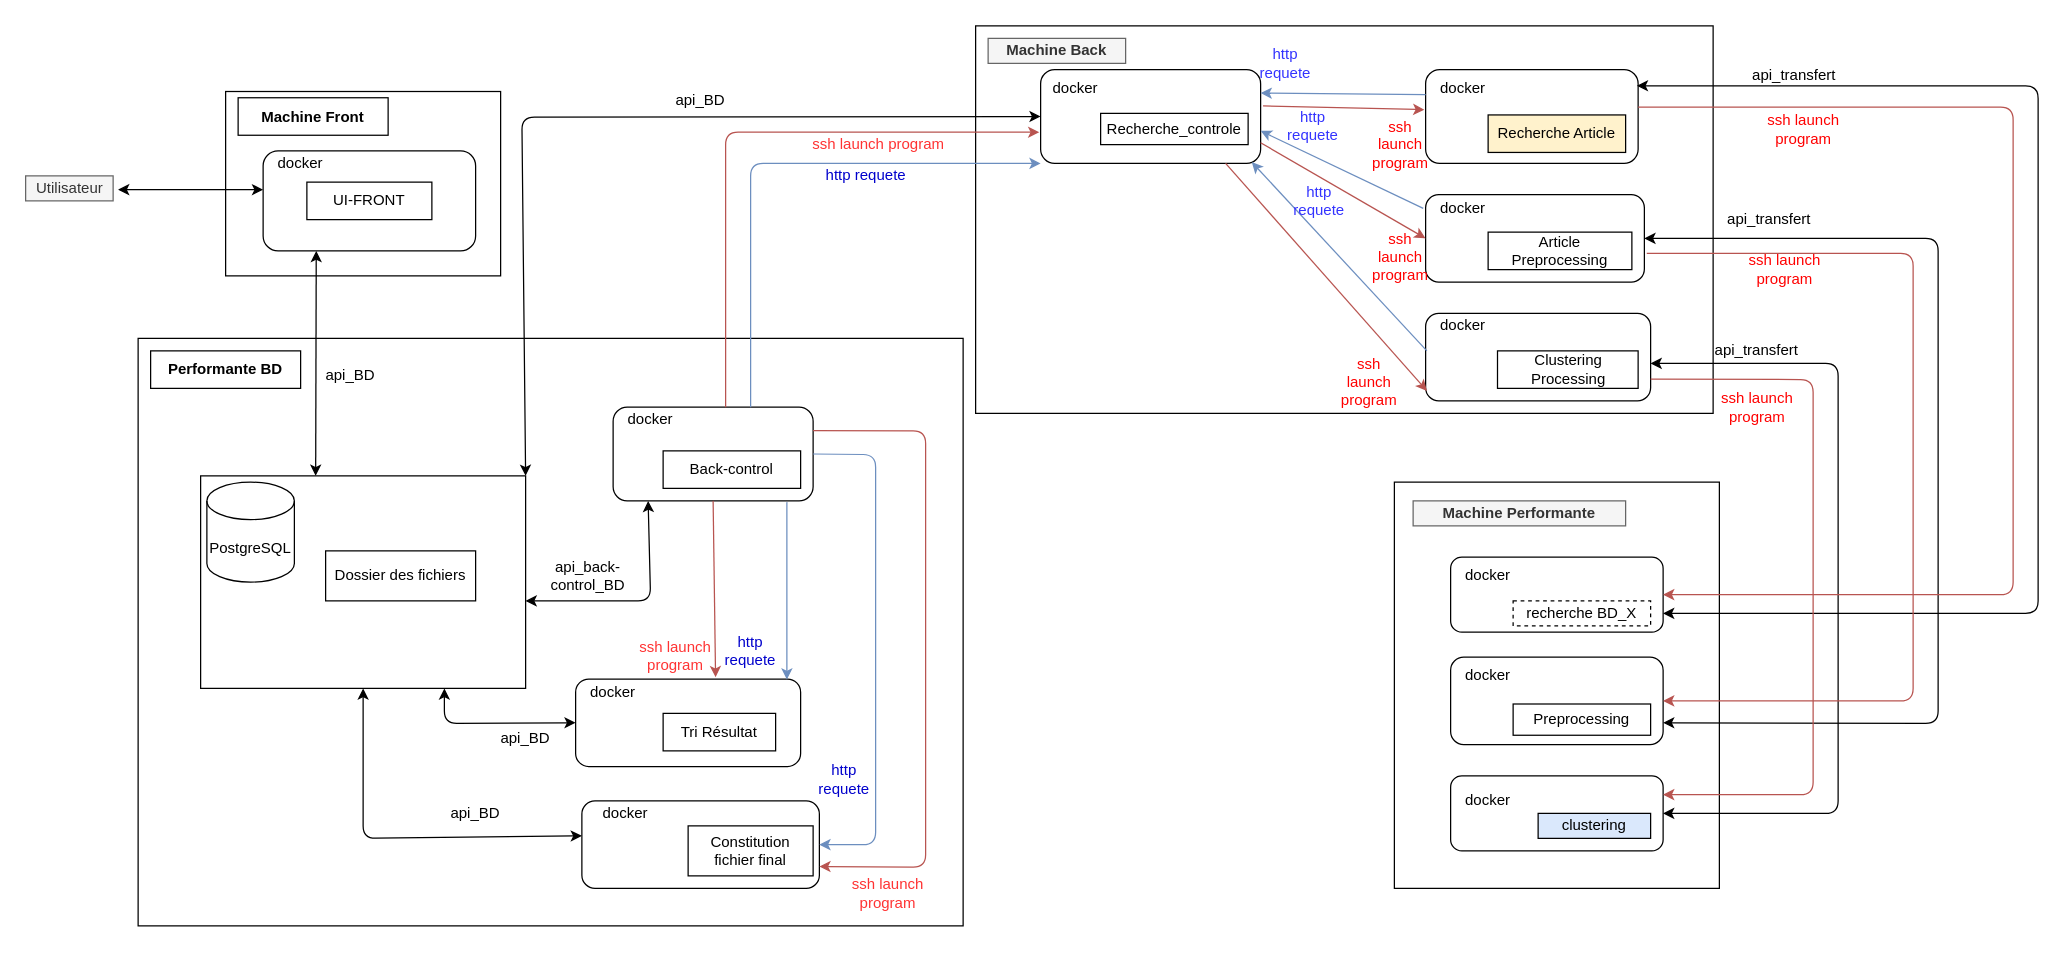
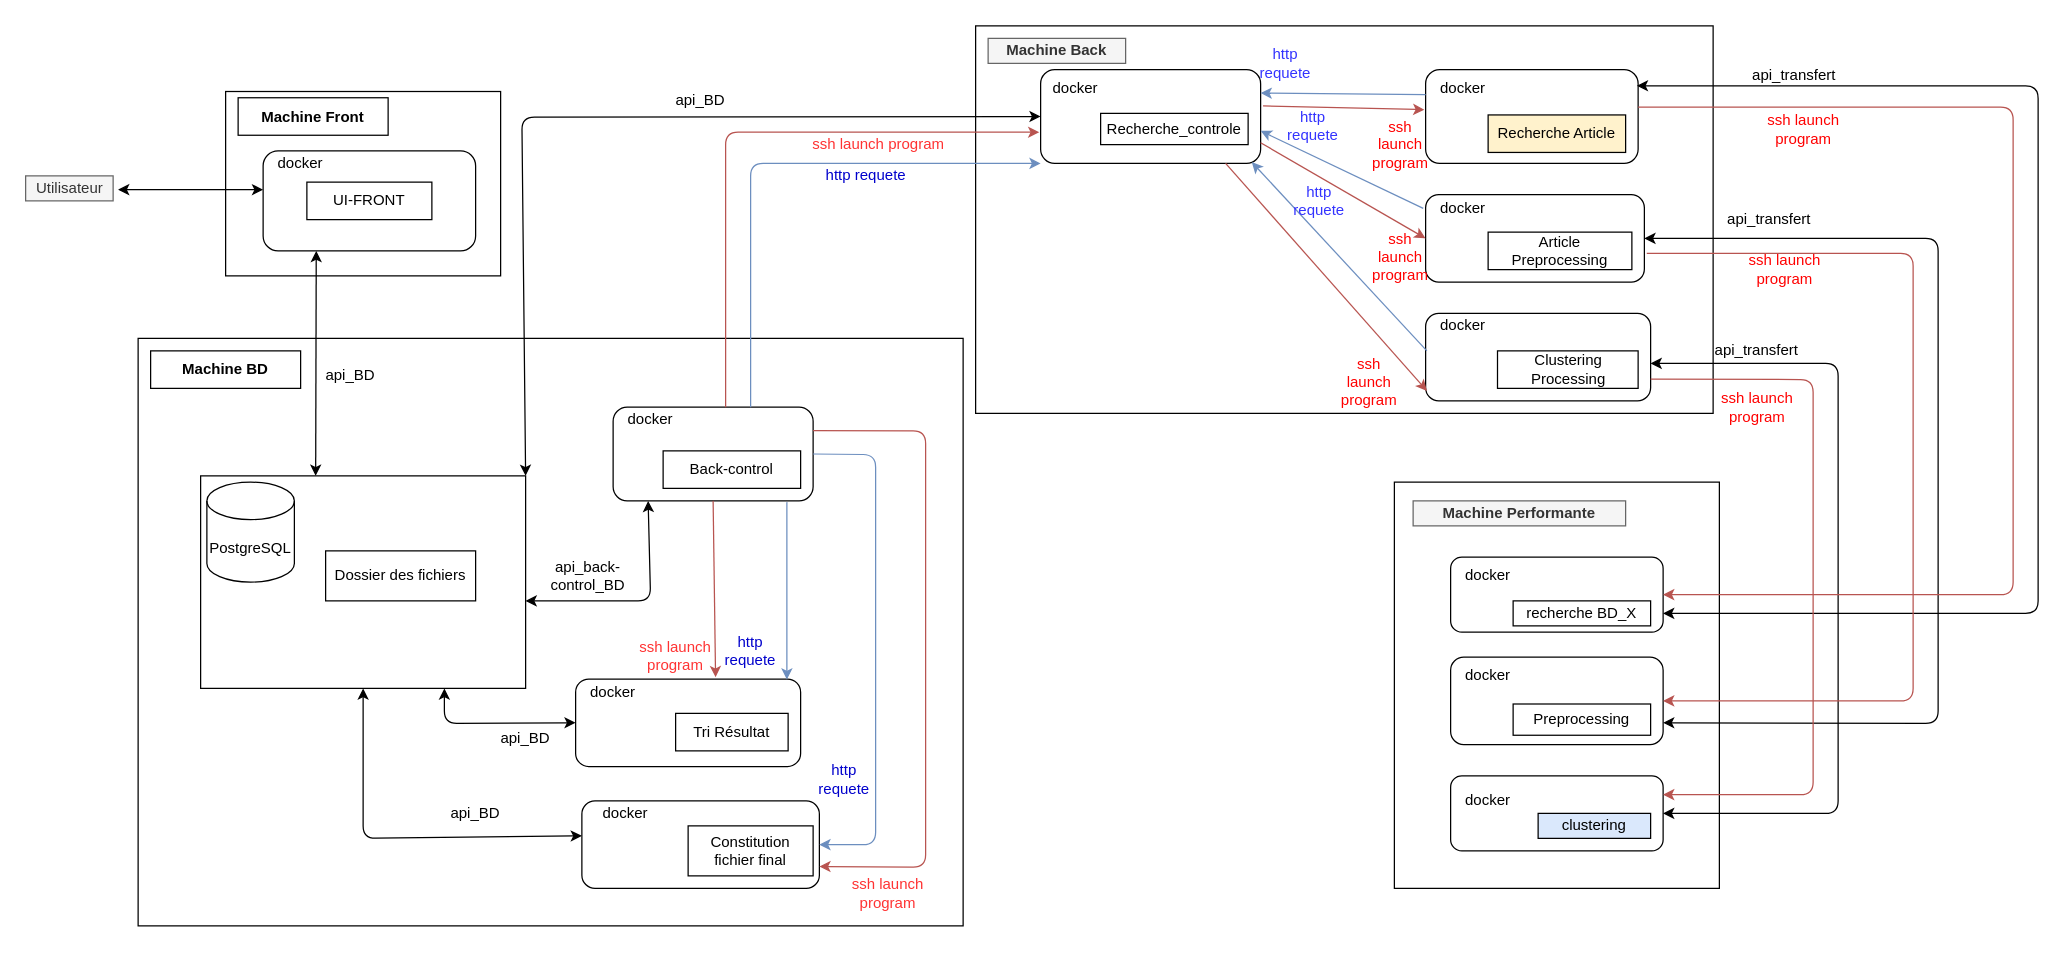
node "Performante BD": label "Performante BD" -> "Machine BD"
node "recherche BD_X": style dashed -> solid
node "Tri Résultat": moved (719, 732) -> (732, 732)
